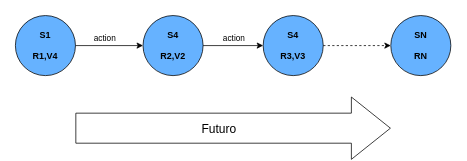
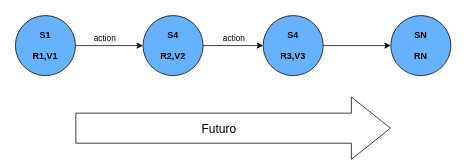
node "S1 R1,V4": label "S1 R1,V4" -> "S1 R1,V1"
edge "S4 R3,V3" -> "SN RN": style dashed -> solid
